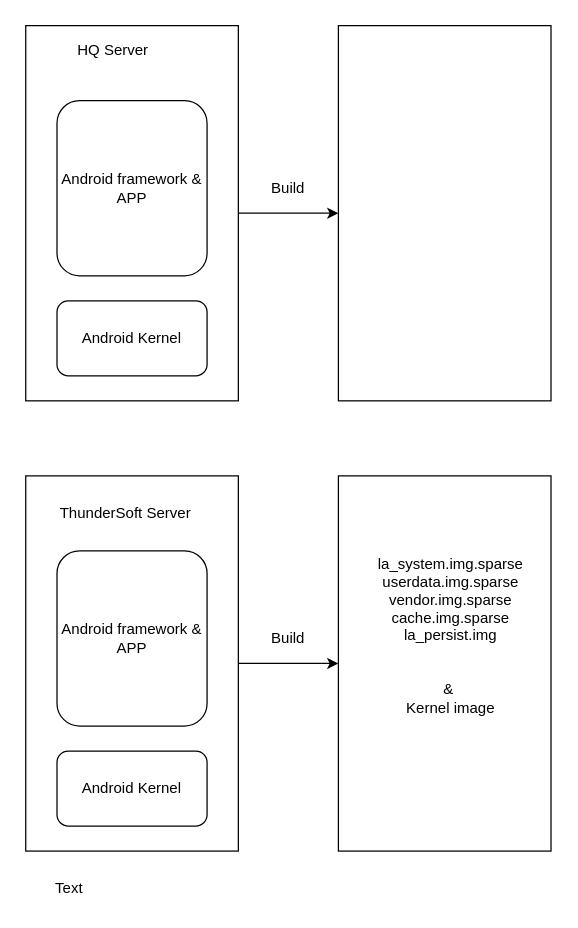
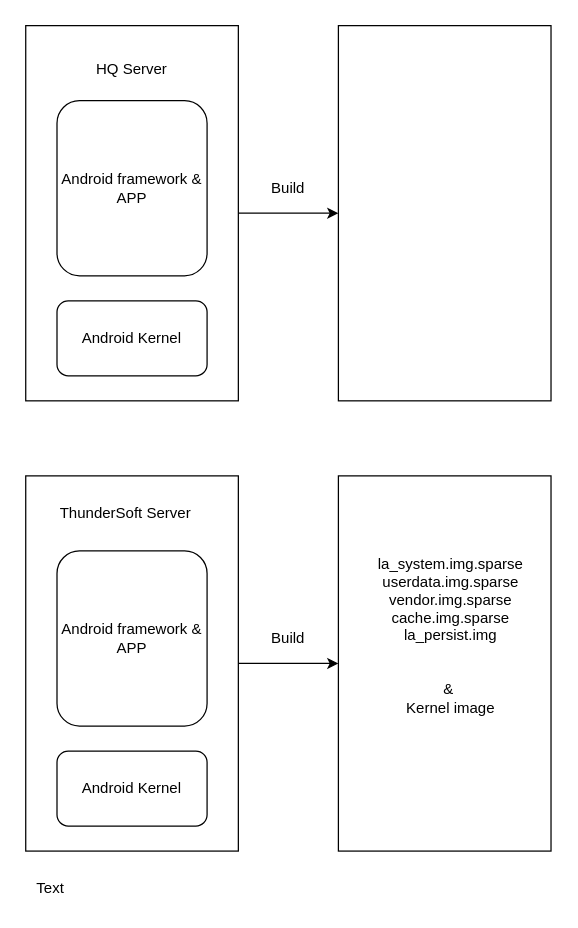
node "HQ Server": moved (113, 51) -> (132, 69)
node "Text": moved (69, 888) -> (51, 888)
